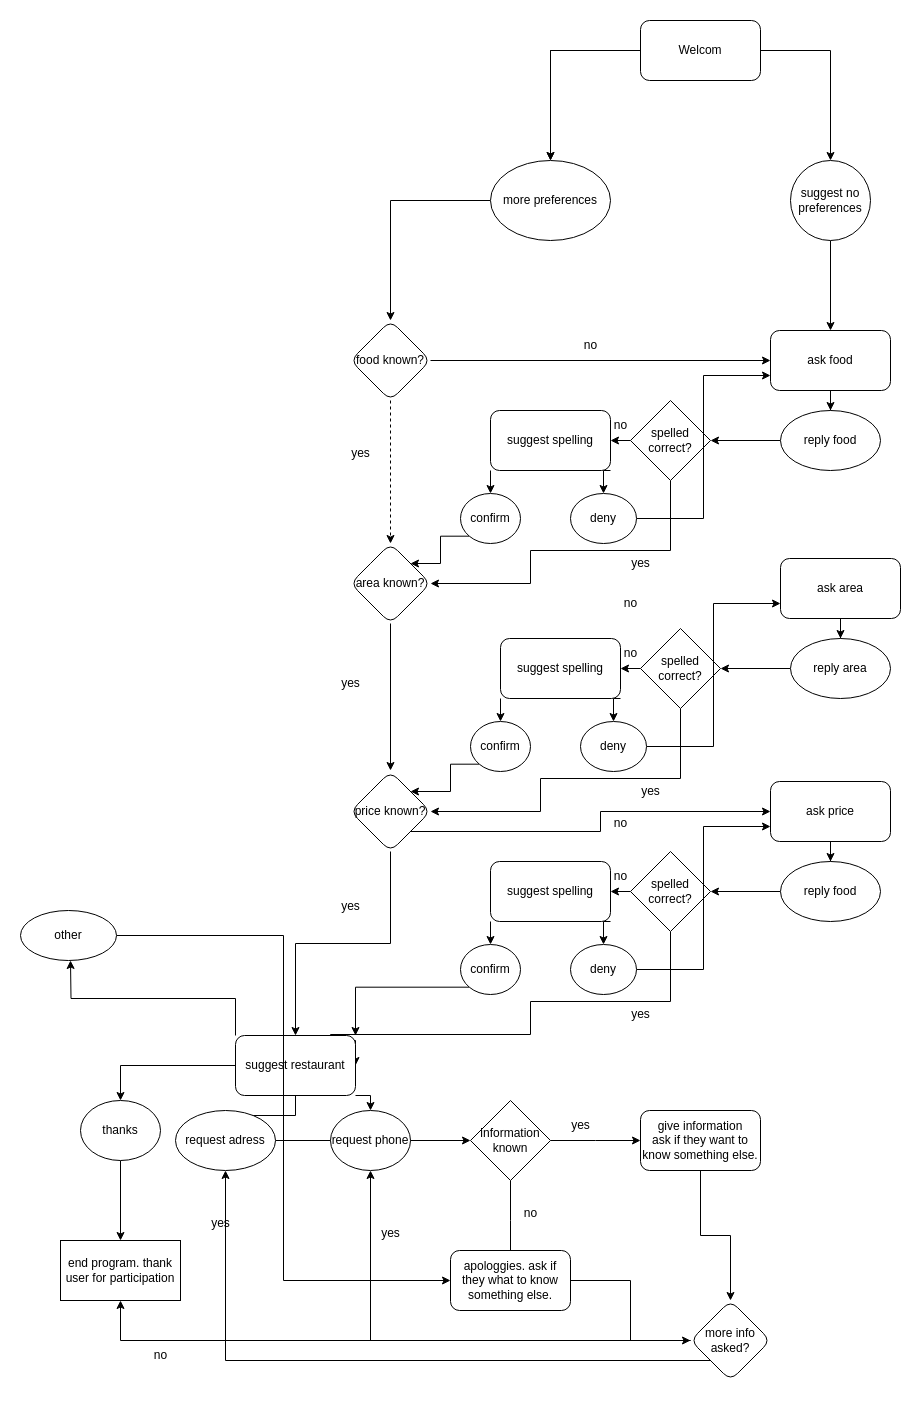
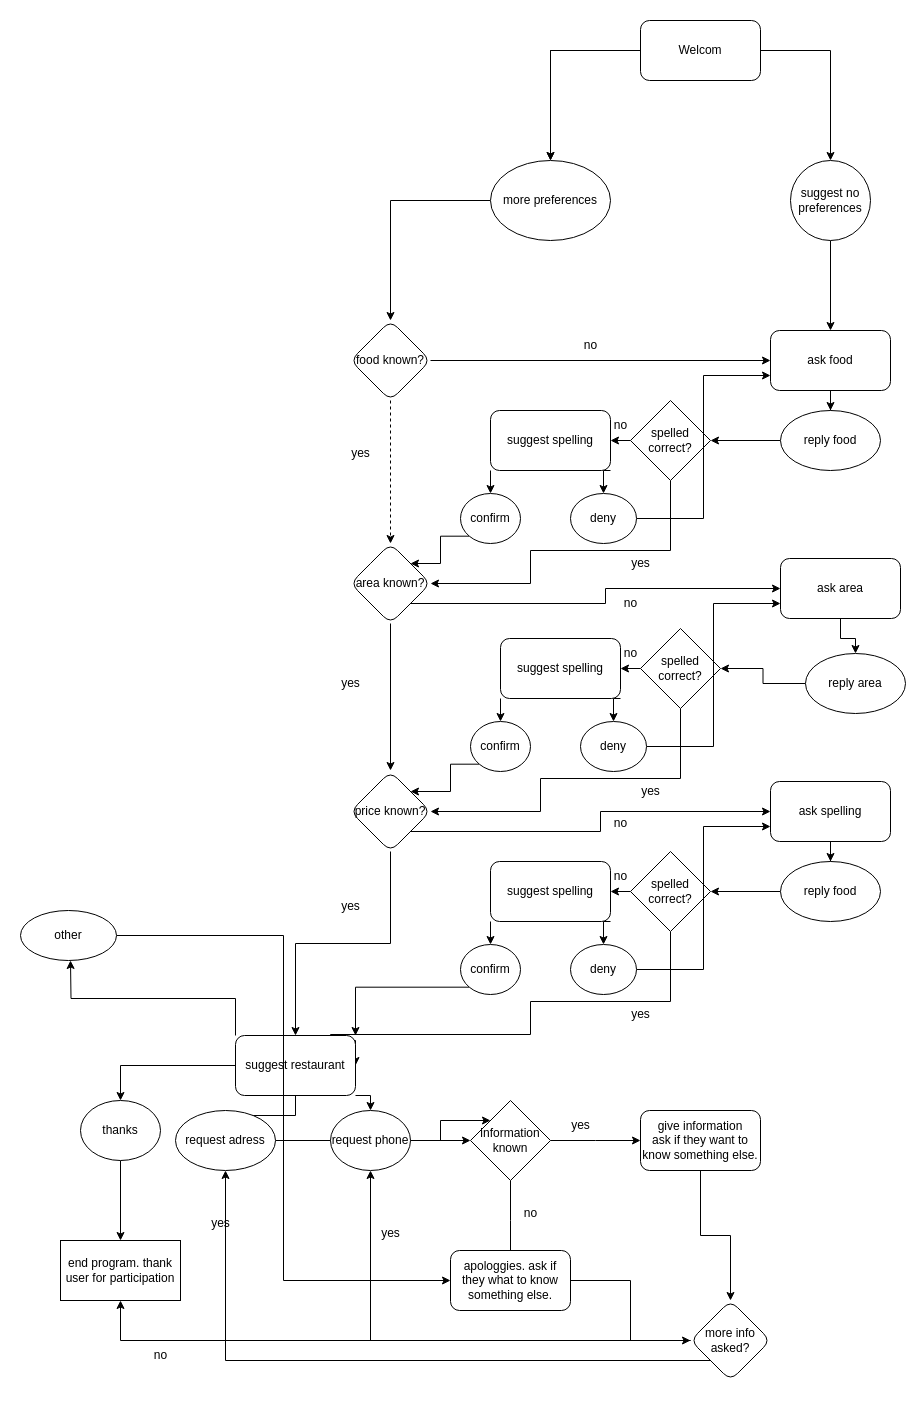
edge "area known?" -> "ask area": added
node "reply area": moved (841, 669) -> (856, 684)
node "ask price": label "ask price" -> "ask spelling"
edge "request phone" -> "information known": added
